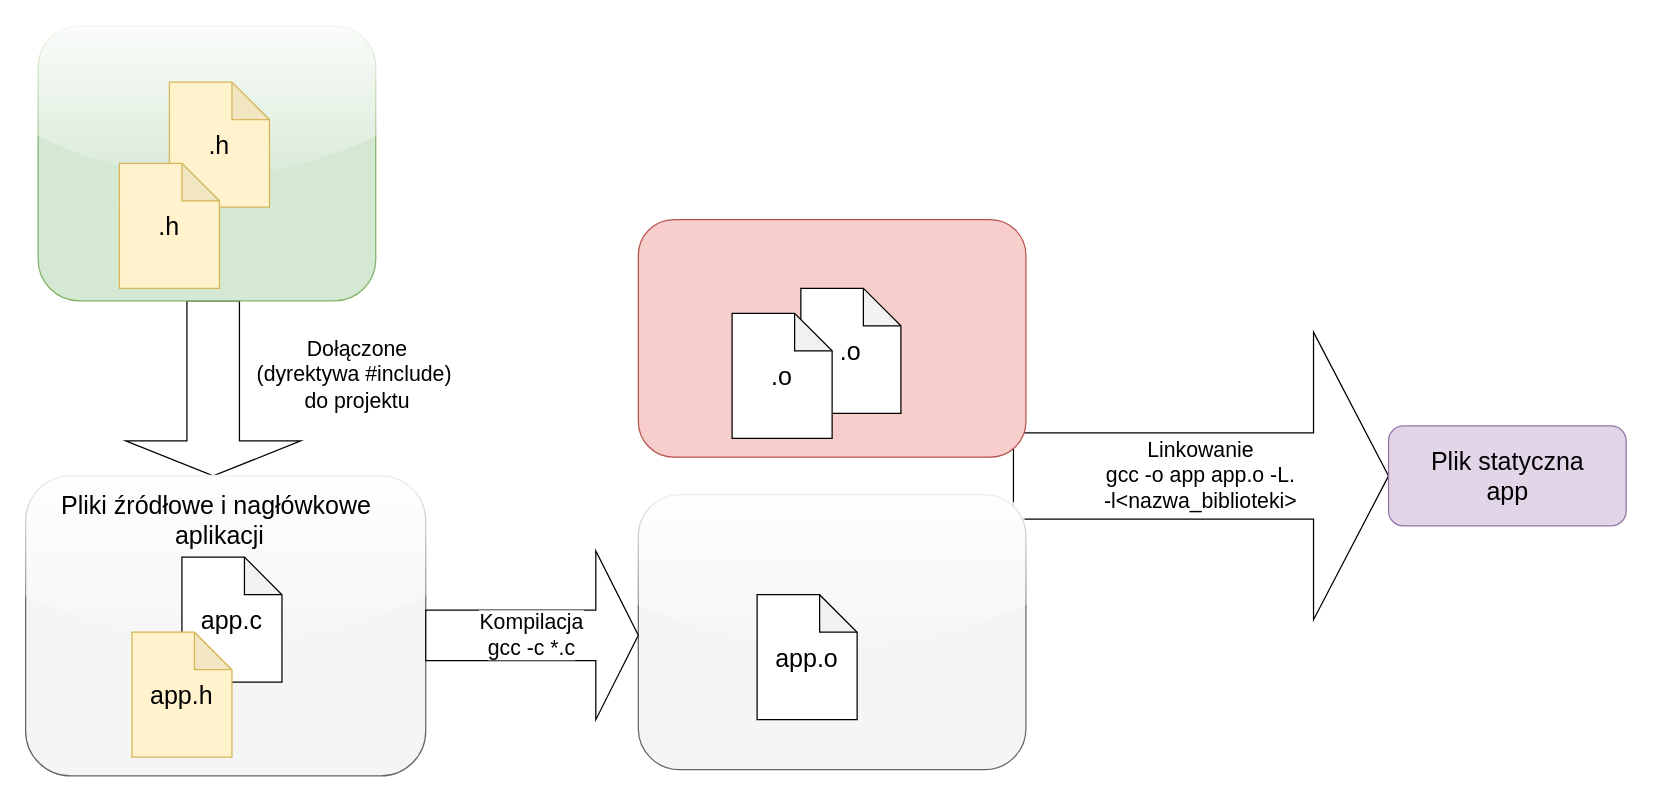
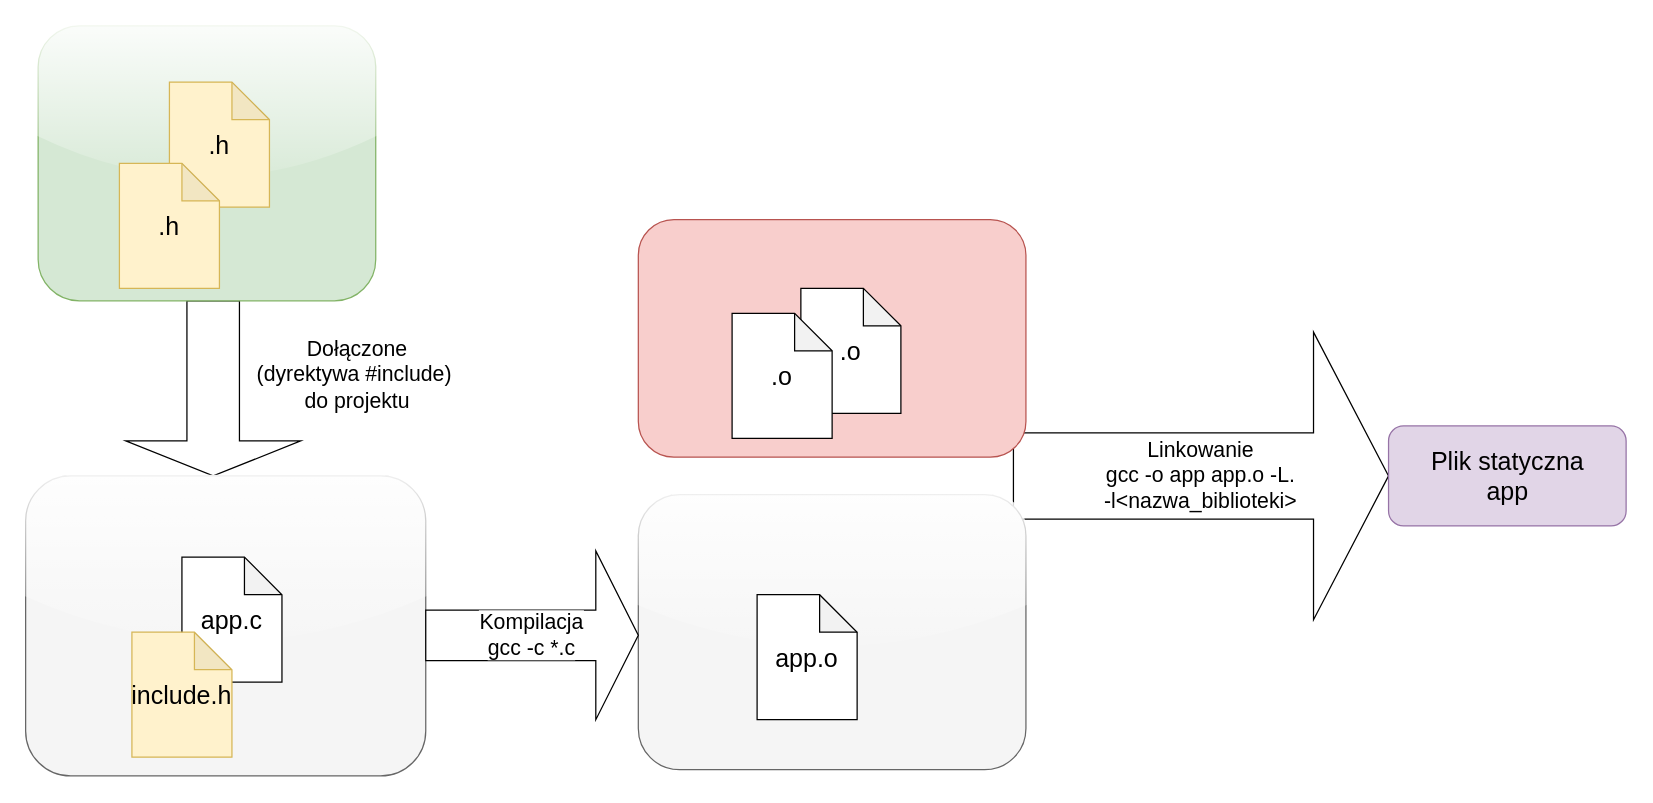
node "Pliki źródłowe i nagłówkowe aplikacji": removed
node "app.h": label "app.h" -> "include.h"
